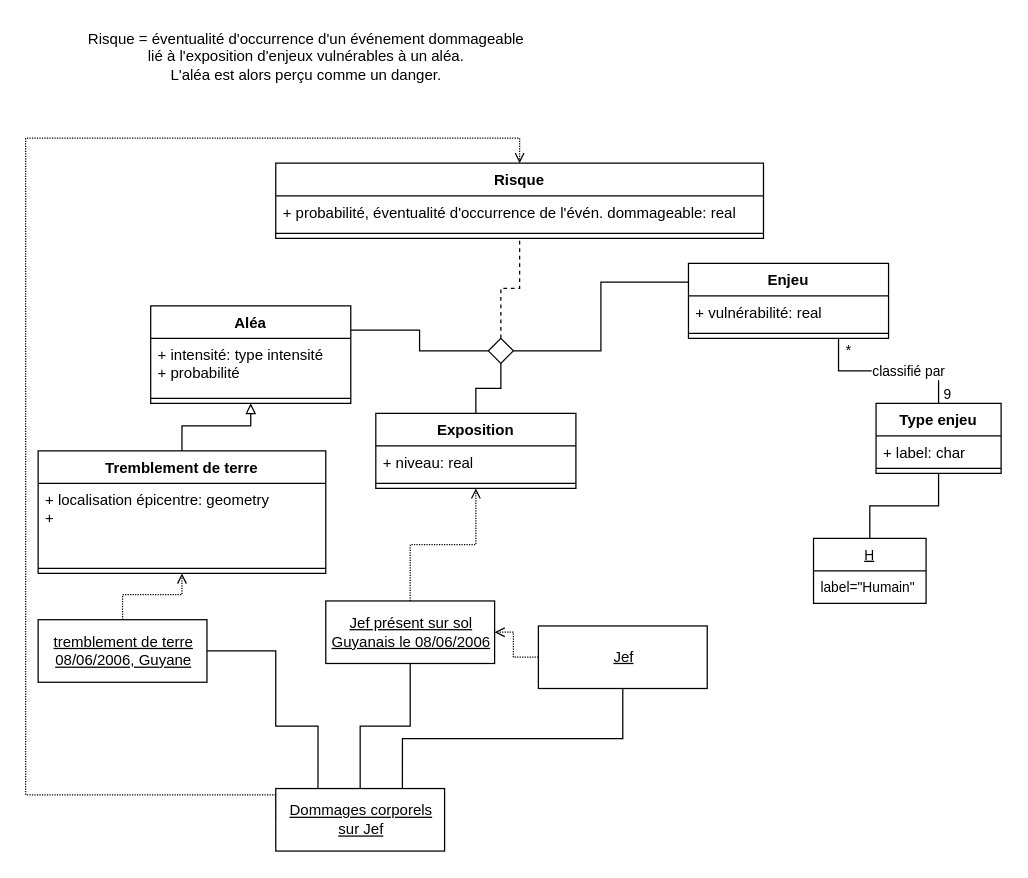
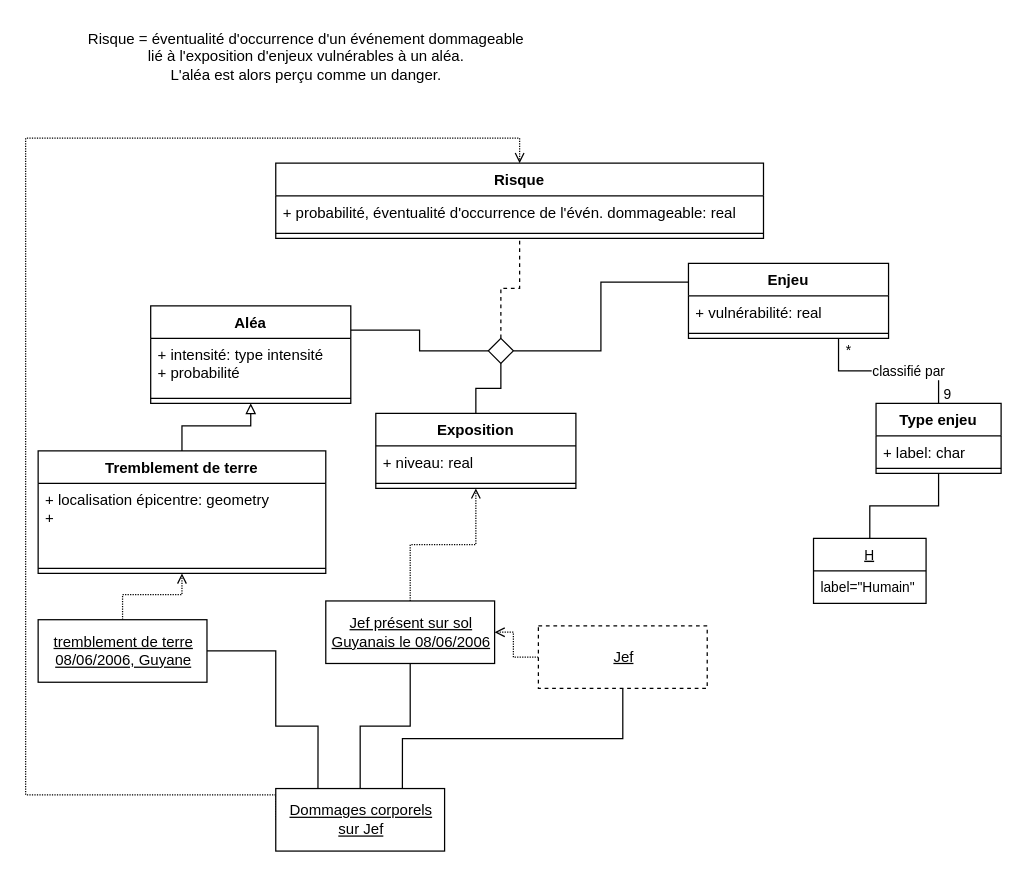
node "Jef": style solid -> dashed
